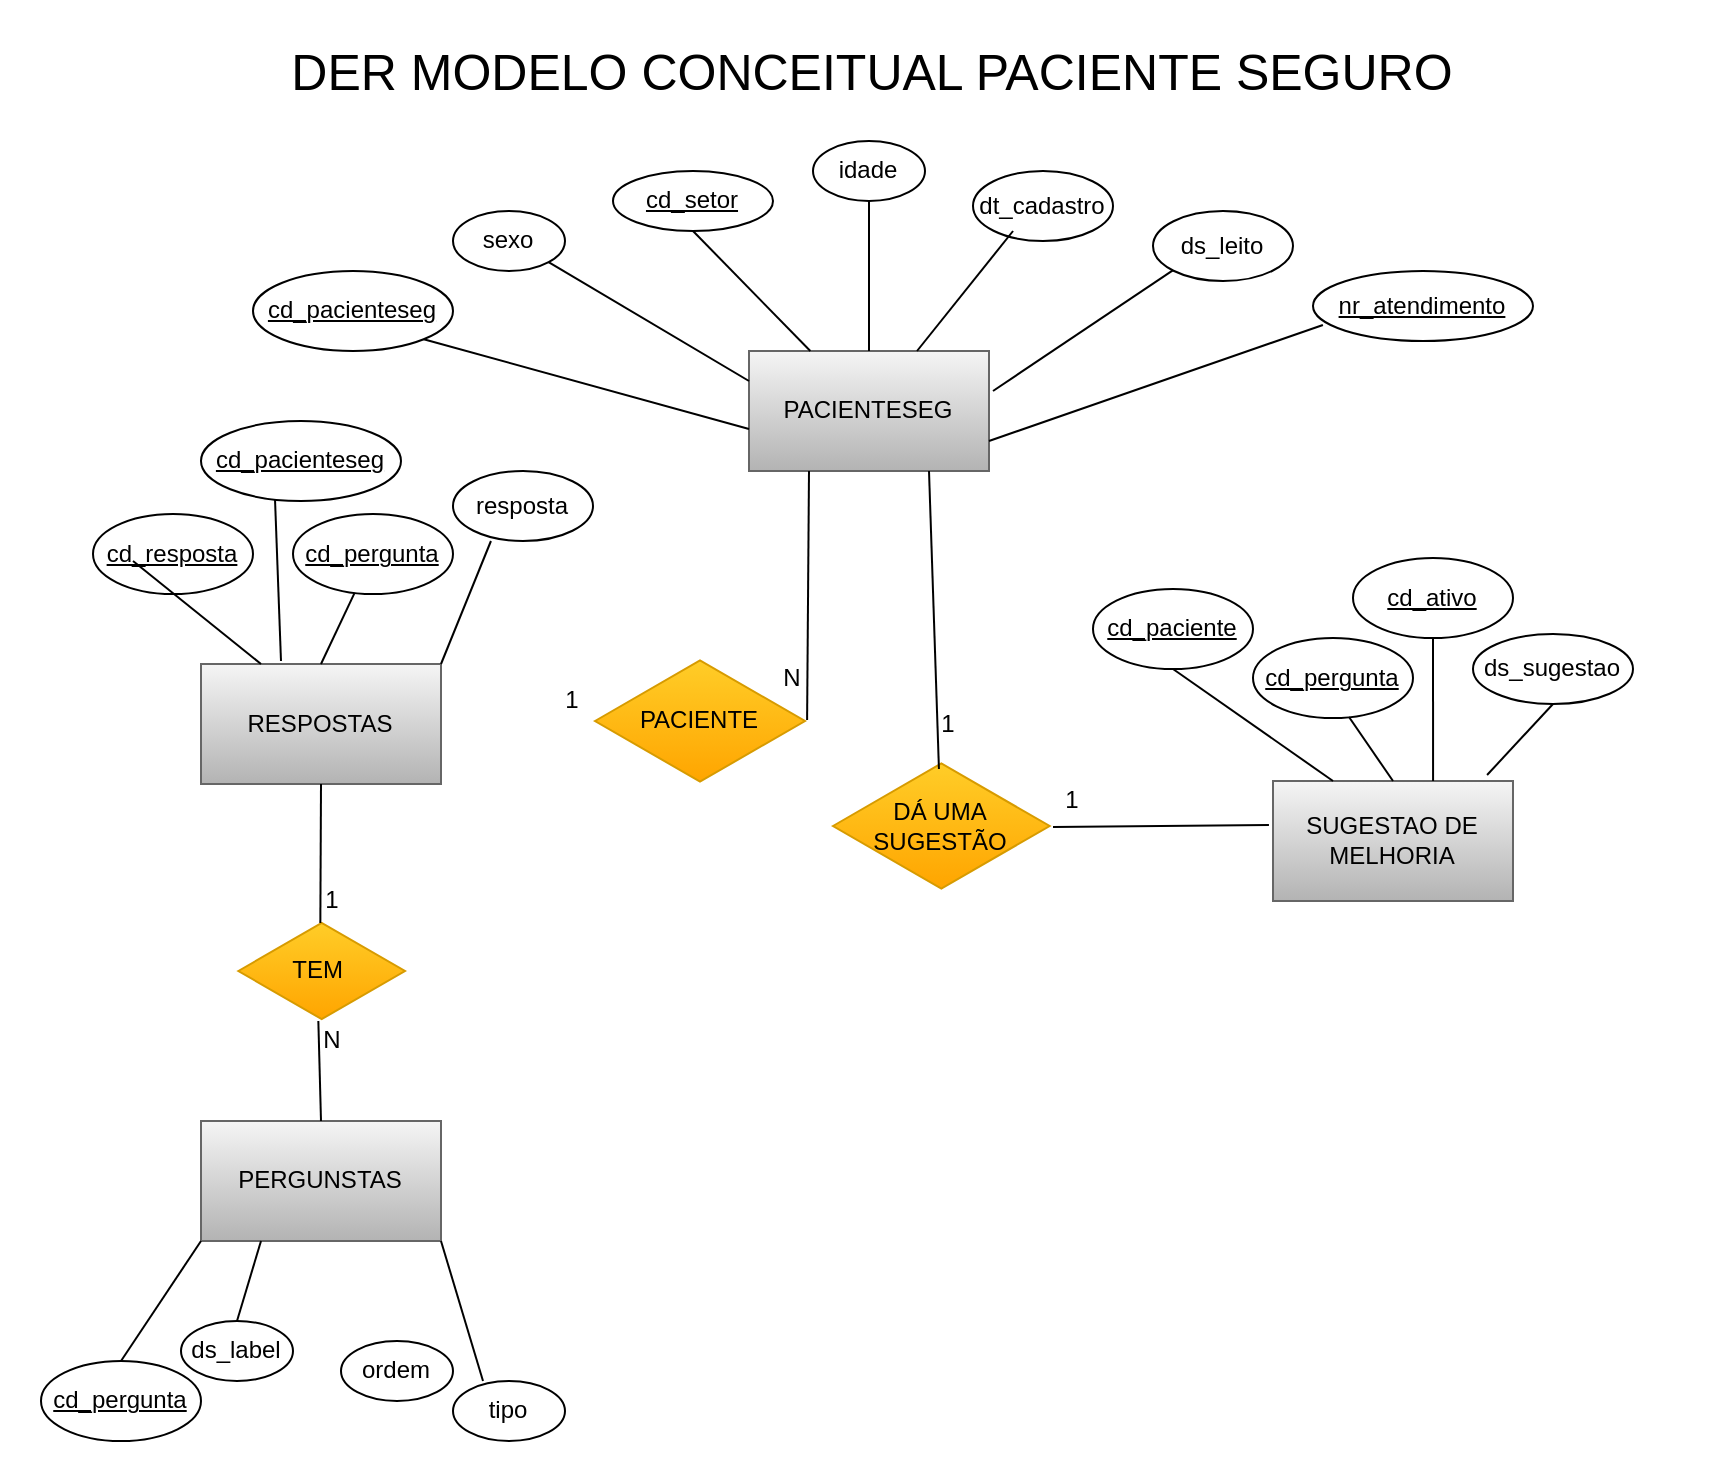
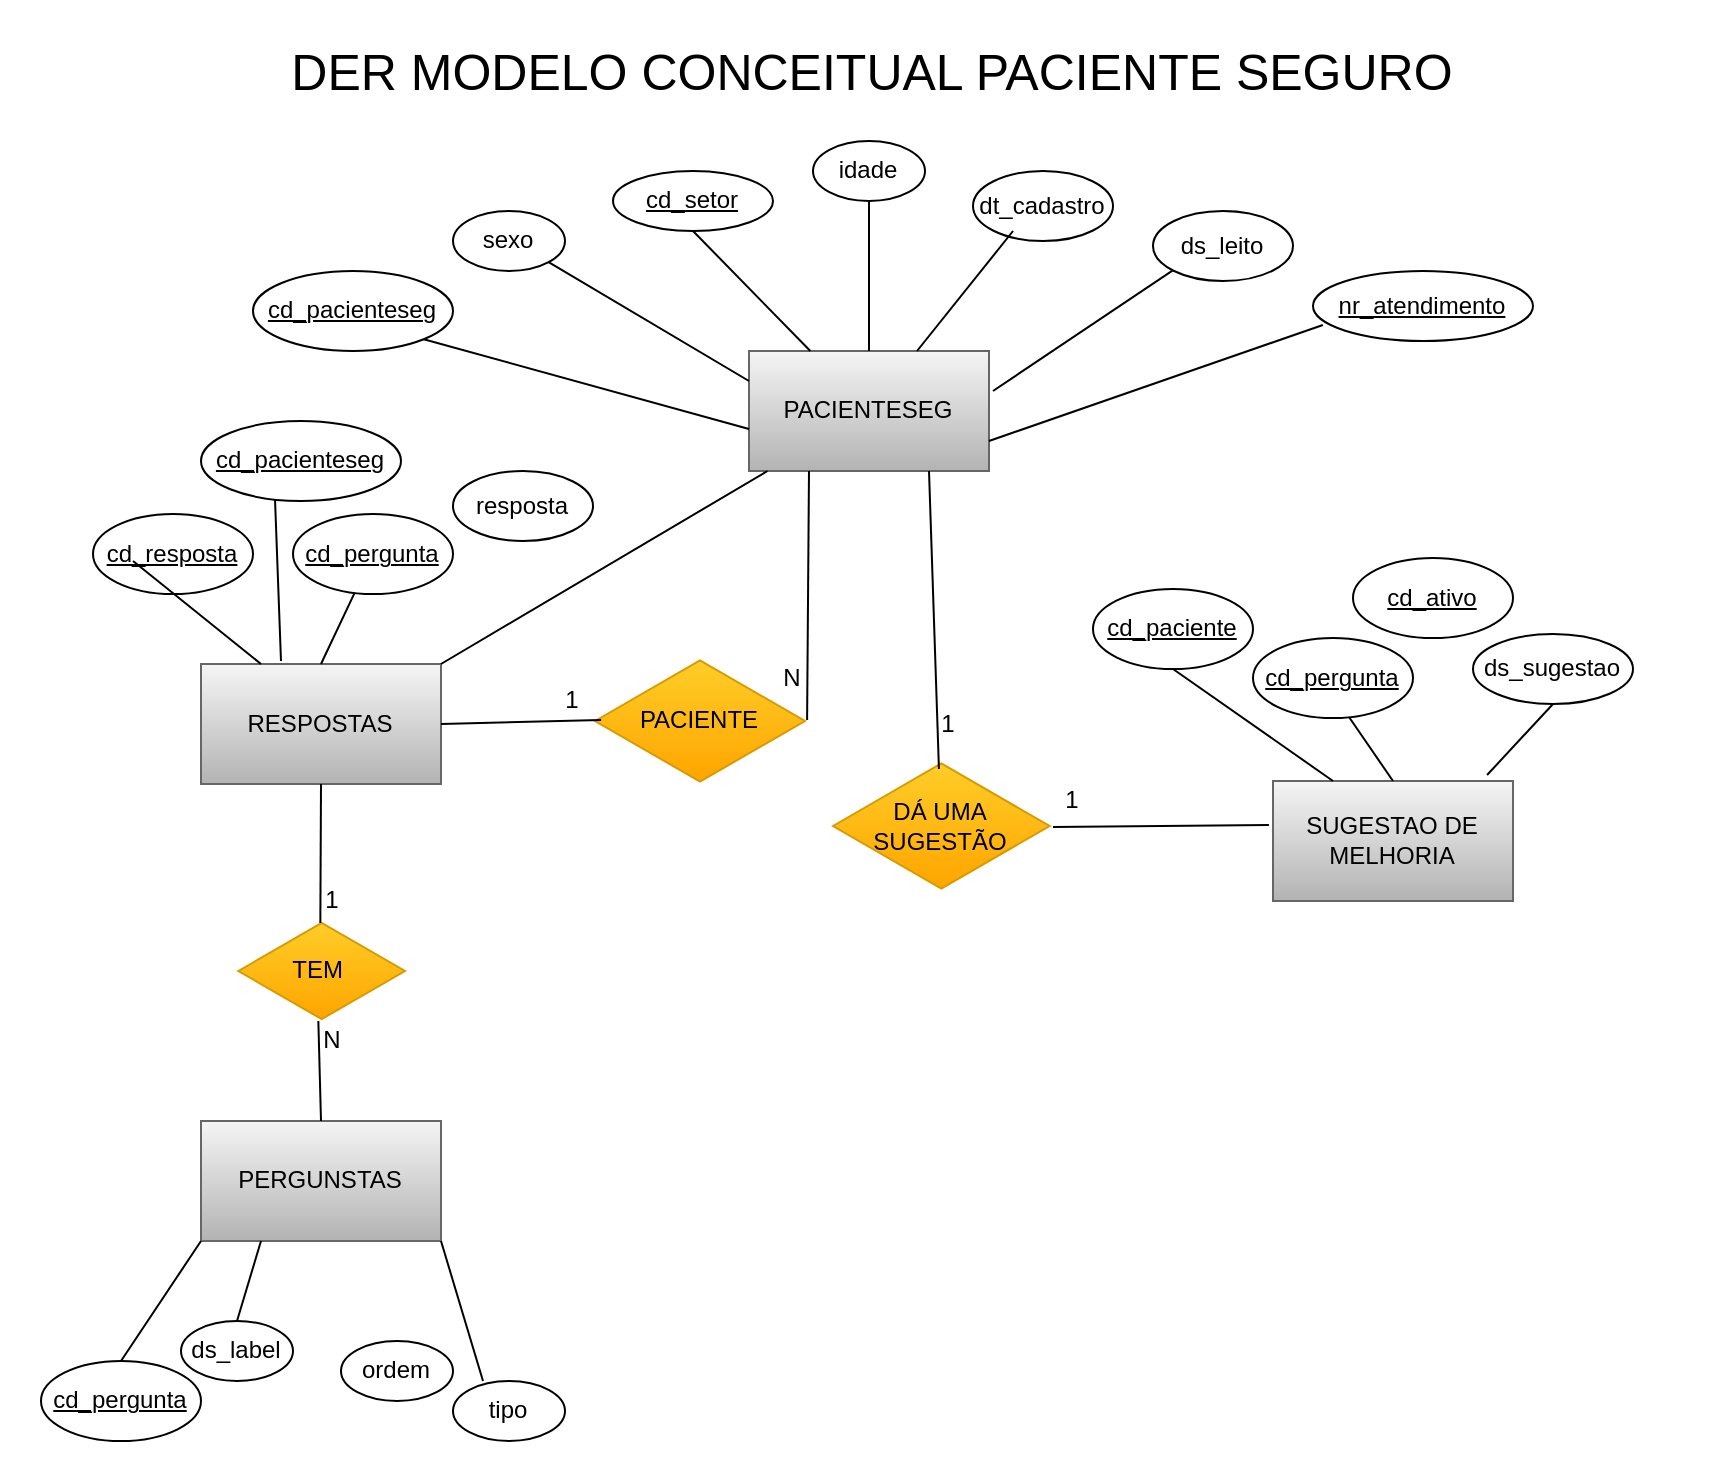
edge "resposta" -- "RESPOSTAS": now "PACIENTESEG" -- "RESPOSTAS"
edge "cd_ativo" -- "SUGESTAO DE MELHORIA": removed
edge "PACIENTE" -- "RESPOSTAS": added
